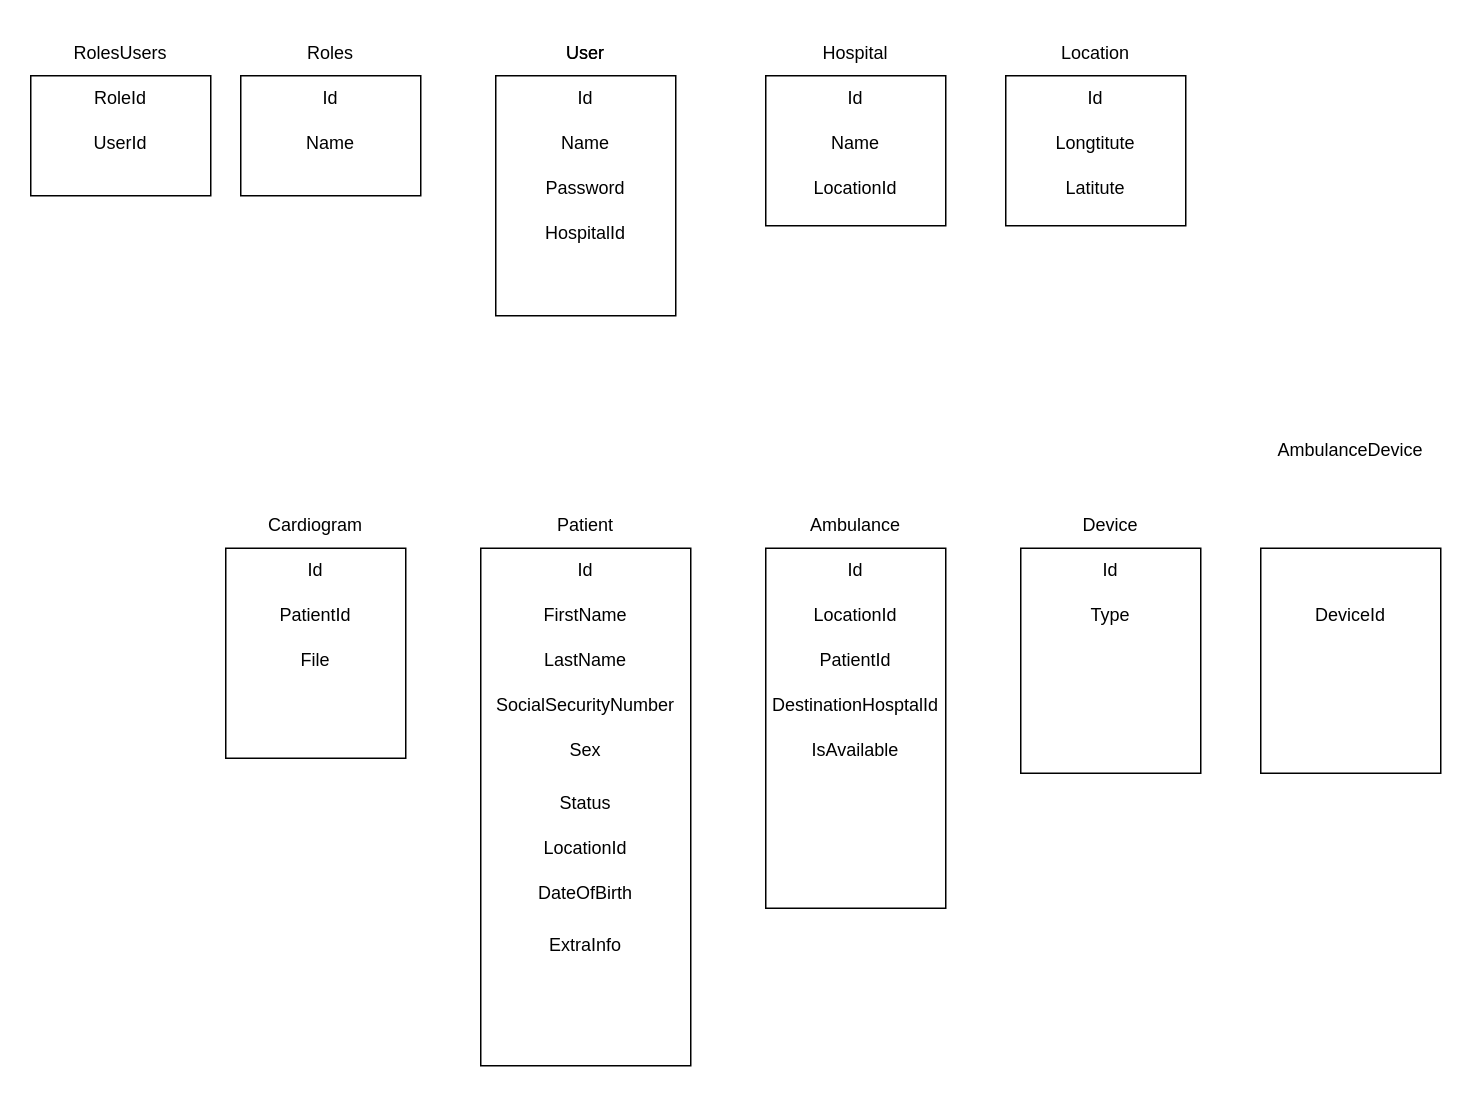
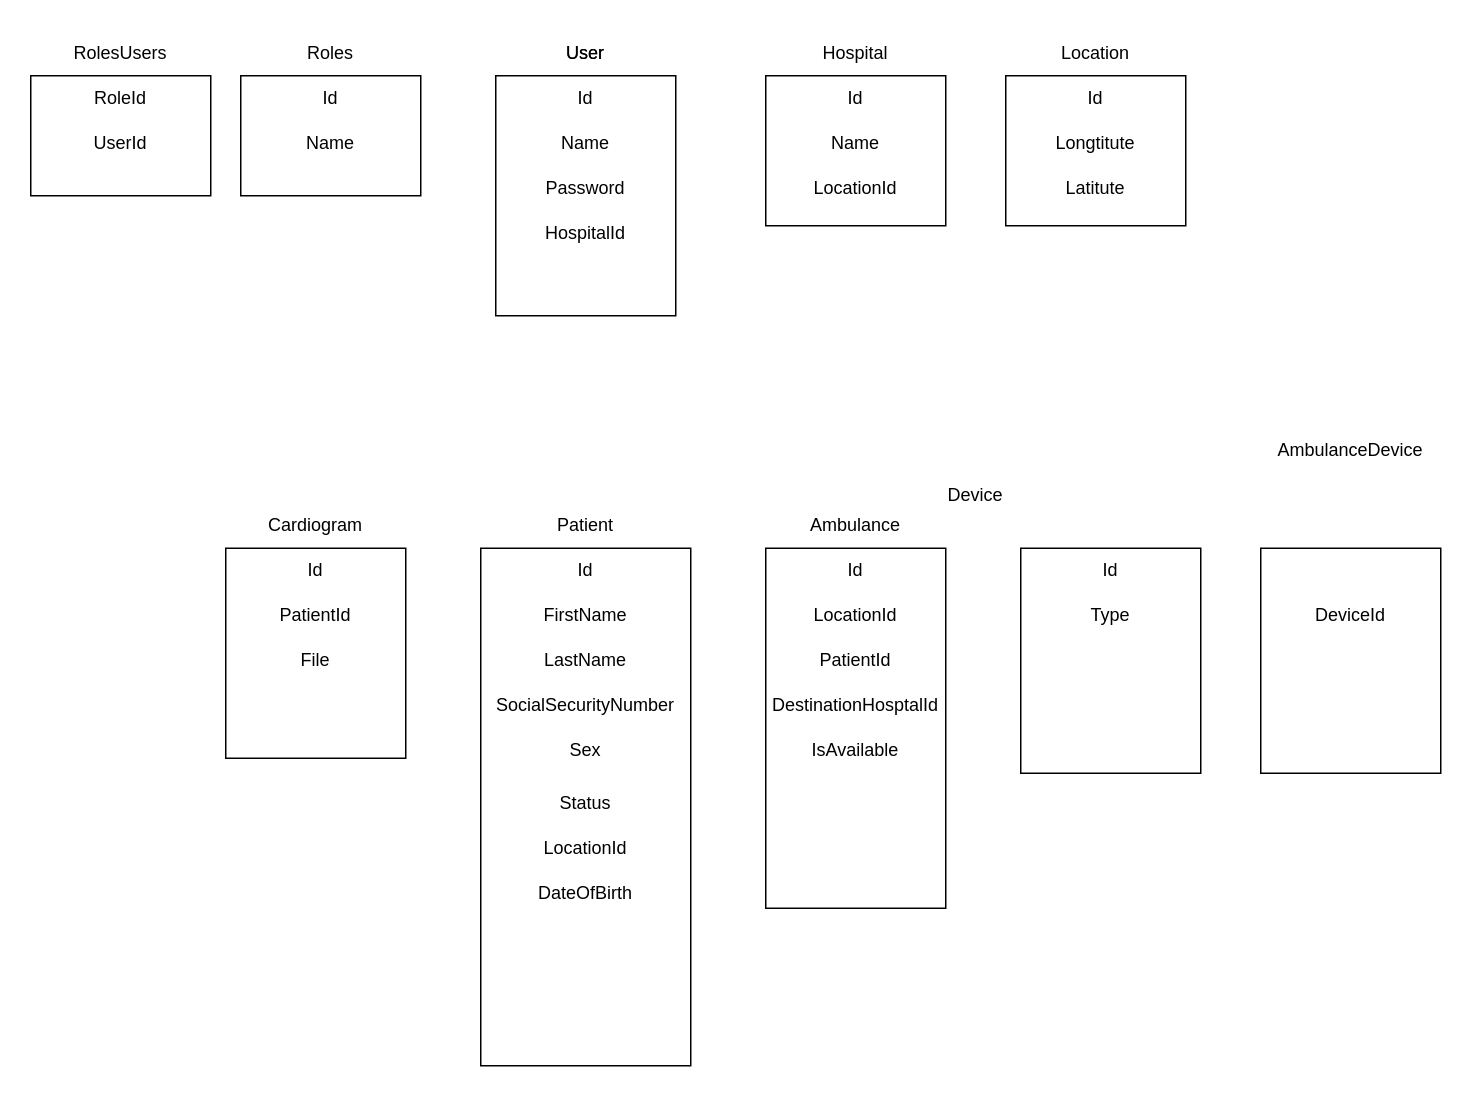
node "Device": moved (1111, 526) -> (976, 496)
node "ExtraInfo": removed
